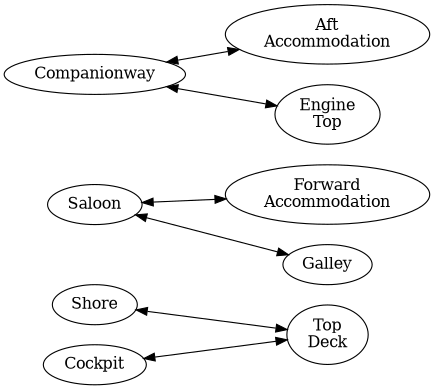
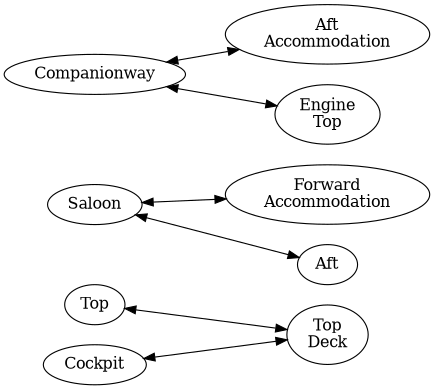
node "Galley": label "Galley" -> "Aft"
node "Shore": label "Shore" -> "Top"
